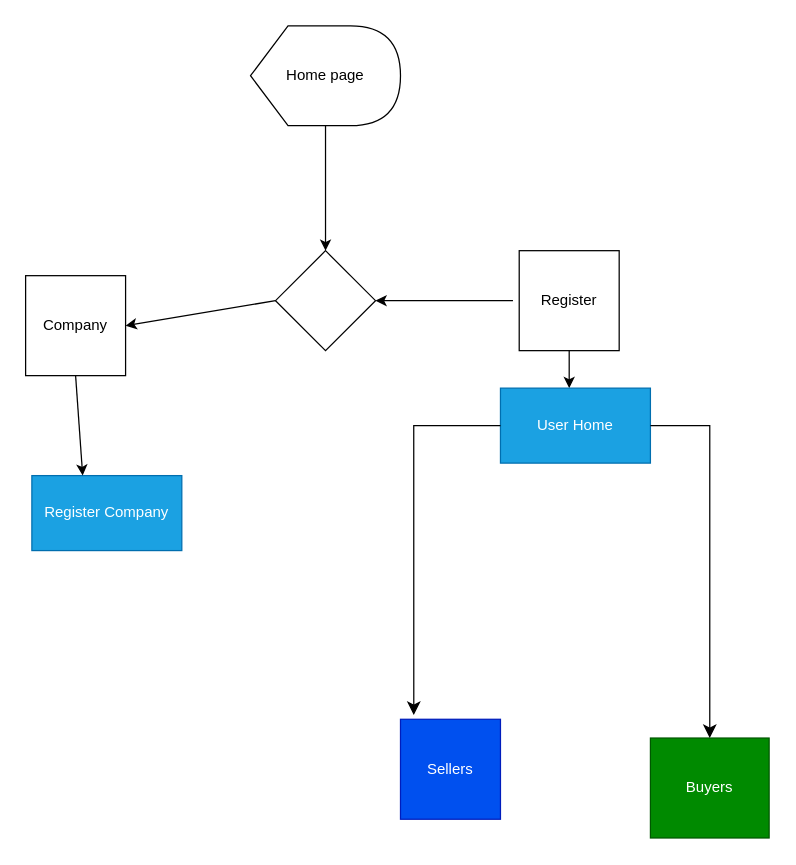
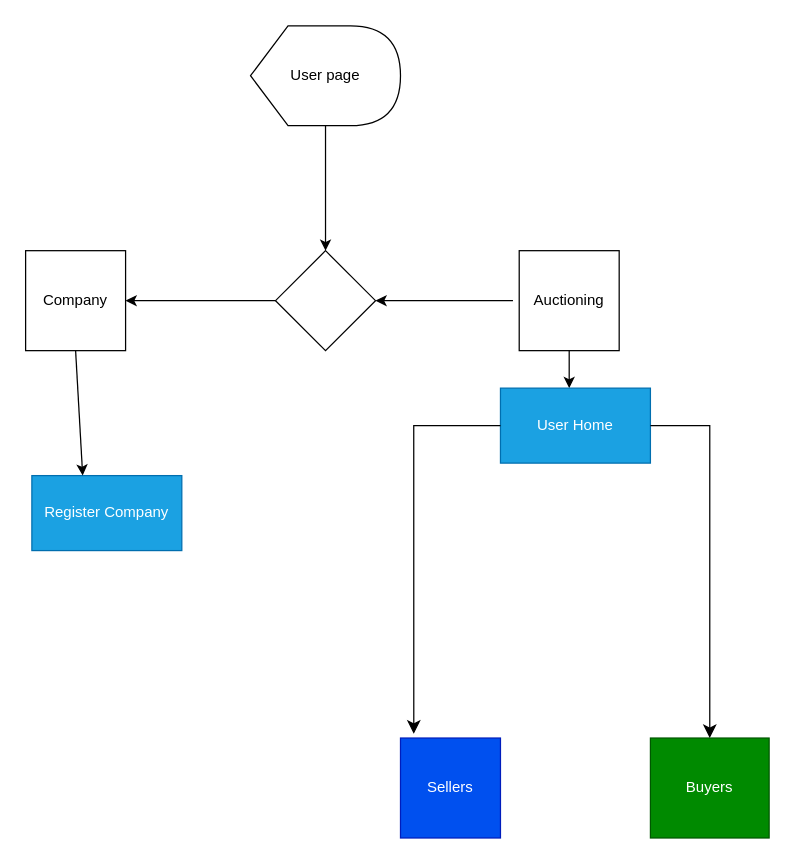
node "Home page": label "Home page" -> "User page"
node "Register": label "Register" -> "Auctioning"
node "Company": moved (76, 326) -> (76, 301)
node "Sellers": moved (451, 769) -> (451, 788)
